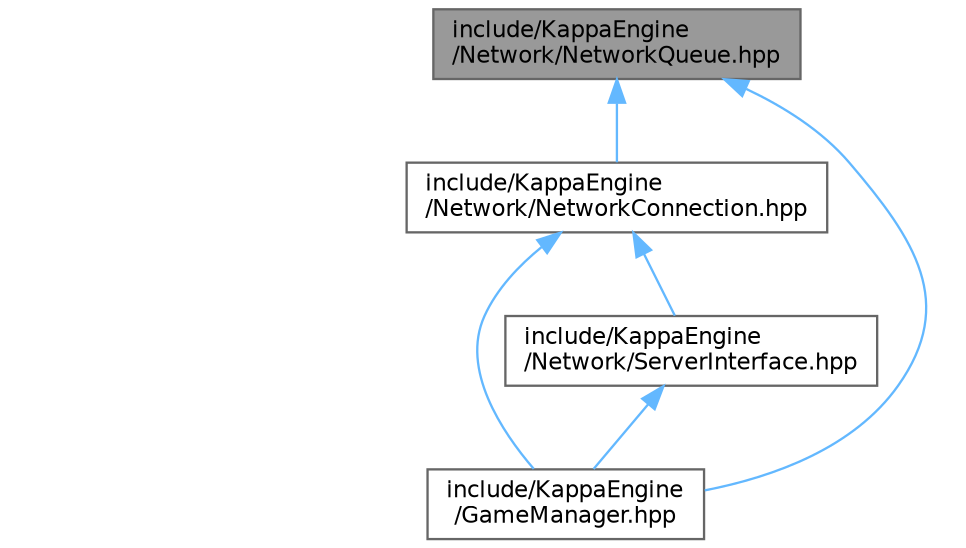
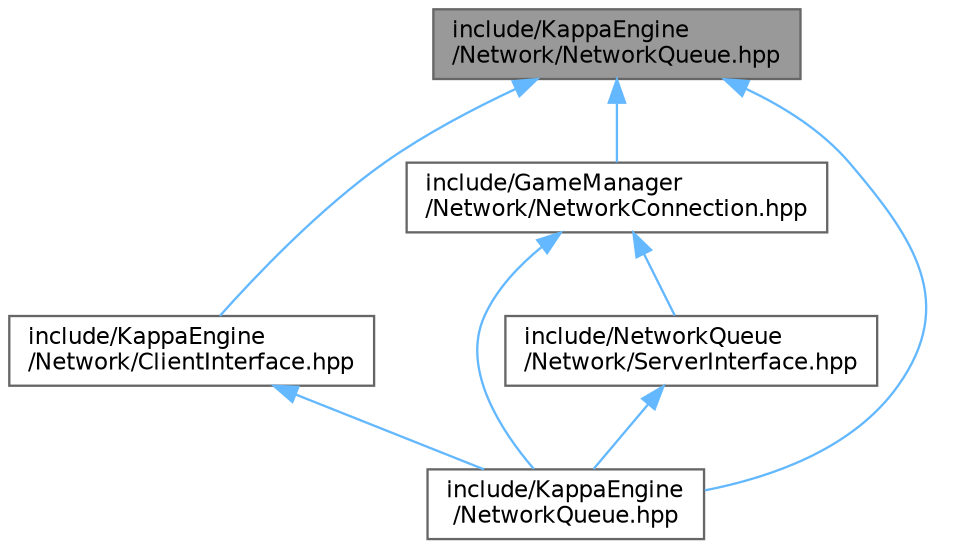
node "include/KappaEngine /Network/NetworkConnection.hpp": label "include/KappaEngine /Network/NetworkConnection.hpp" -> "include/GameManager /Network/NetworkConnection.hpp"
node "include/KappaEngine /Network/ClientInterface.hpp": added
node "include/KappaEngine /Network/ServerInterface.hpp": label "include/KappaEngine /Network/ServerInterface.hpp" -> "include/NetworkQueue /Network/ServerInterface.hpp"
node "include/KappaEngine /GameManager.hpp": label "include/KappaEngine /GameManager.hpp" -> "include/KappaEngine /NetworkQueue.hpp"
